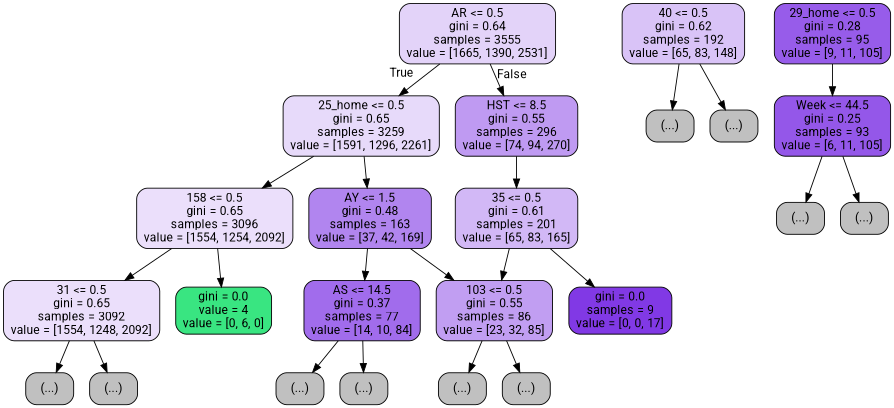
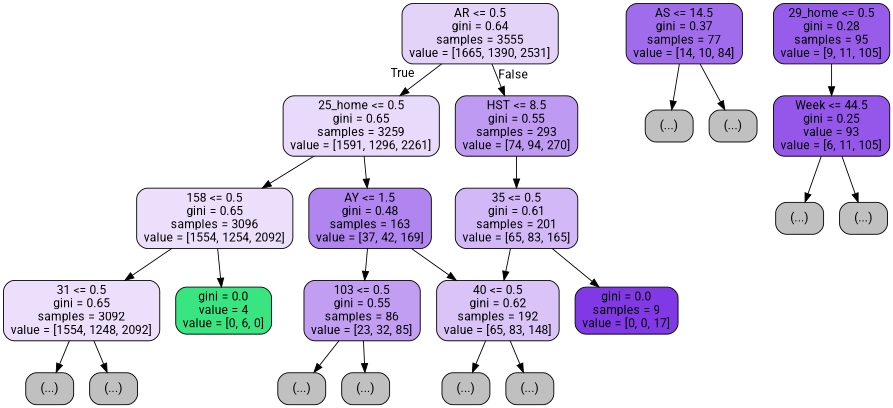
node "HST <= 8.5 gini = 0.55 samples = 296 value = [74, 94, 270]": label "HST <= 8.5 gini = 0.55 samples = 296 value = [74, 94, 270]" -> "HST <= 8.5 gini = 0.55 samples = 293 value = [74, 94, 270]"
node "Week <= 44.5 gini = 0.25 samples = 93 value = [6, 11, 105]": label "Week <= 44.5 gini = 0.25 samples = 93 value = [6, 11, 105]" -> "Week <= 44.5 gini = 0.25 value = 93 value = [6, 11, 105]"
edge "AY <= 1.5 gini = 0.48 samples = 163 value = [37, 42, 169]" -> "AS <= 14.5 gini = 0.37 samples = 77 value = [14, 10, 84]": now "AY <= 1.5 gini = 0.48 samples = 163 value = [37, 42, 169]" -> "40 <= 0.5 gini = 0.62 samples = 192 value = [65, 83, 148]"
edge "35 <= 0.5 gini = 0.61 samples = 201 value = [65, 83, 165]" -> "103 <= 0.5 gini = 0.55 samples = 86 value = [23, 32, 85]": now "35 <= 0.5 gini = 0.61 samples = 201 value = [65, 83, 165]" -> "40 <= 0.5 gini = 0.62 samples = 192 value = [65, 83, 148]"
